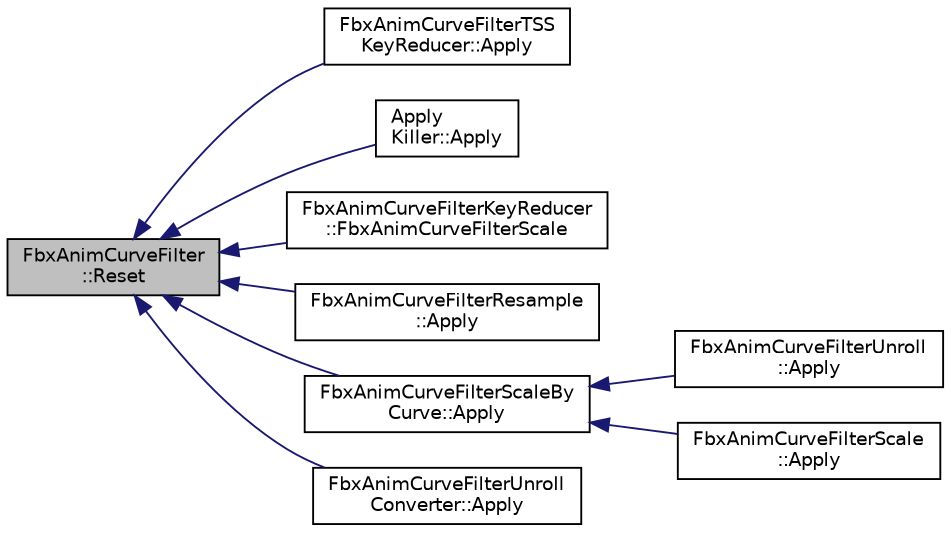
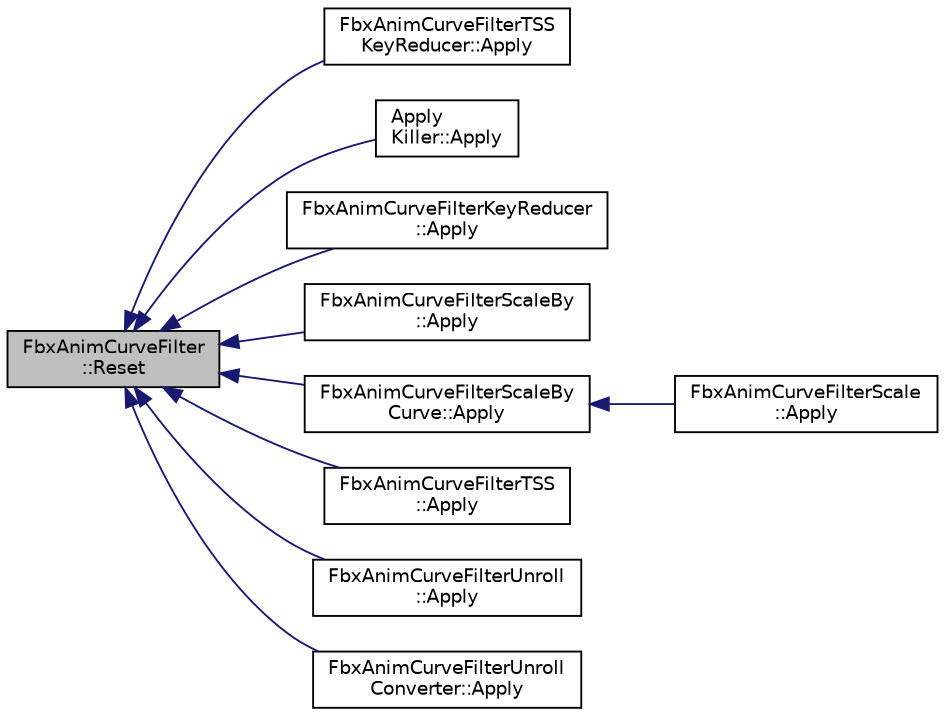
node "FbxAnimCurveFilterKeyReducer ::FbxAnimCurveFilterScale": label "FbxAnimCurveFilterKeyReducer ::FbxAnimCurveFilterScale" -> "FbxAnimCurveFilterKeyReducer ::Apply"
node "FbxAnimCurveFilterResample ::Apply": label "FbxAnimCurveFilterResample ::Apply" -> "FbxAnimCurveFilterScaleBy ::Apply"
edge "FbxAnimCurveFilterUnroll ::Apply" -> "FbxAnimCurveFilterScaleBy Curve::Apply": now "FbxAnimCurveFilterUnroll ::Apply" -> "FbxAnimCurveFilter ::Reset"
node "FbxAnimCurveFilterTSS ::Apply": added
